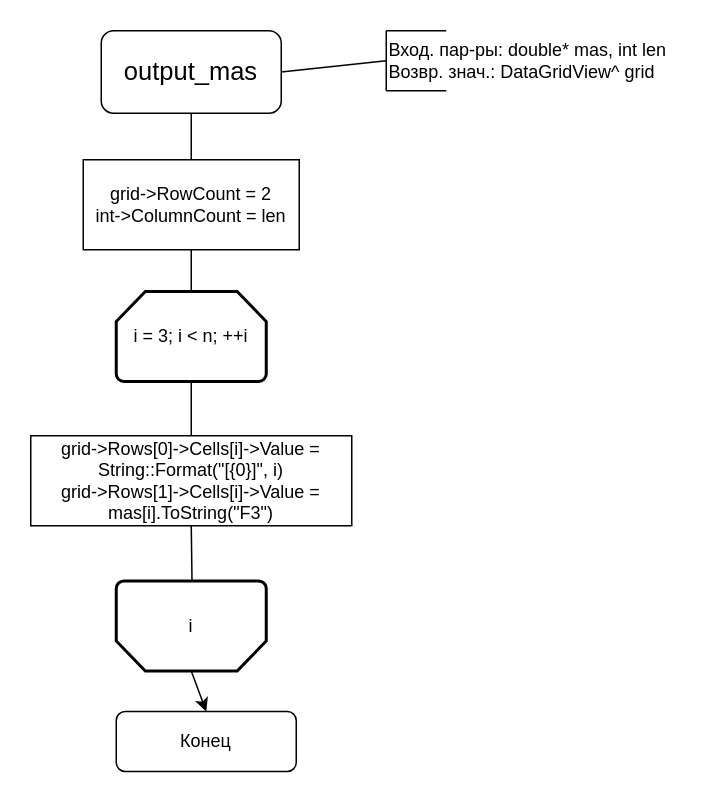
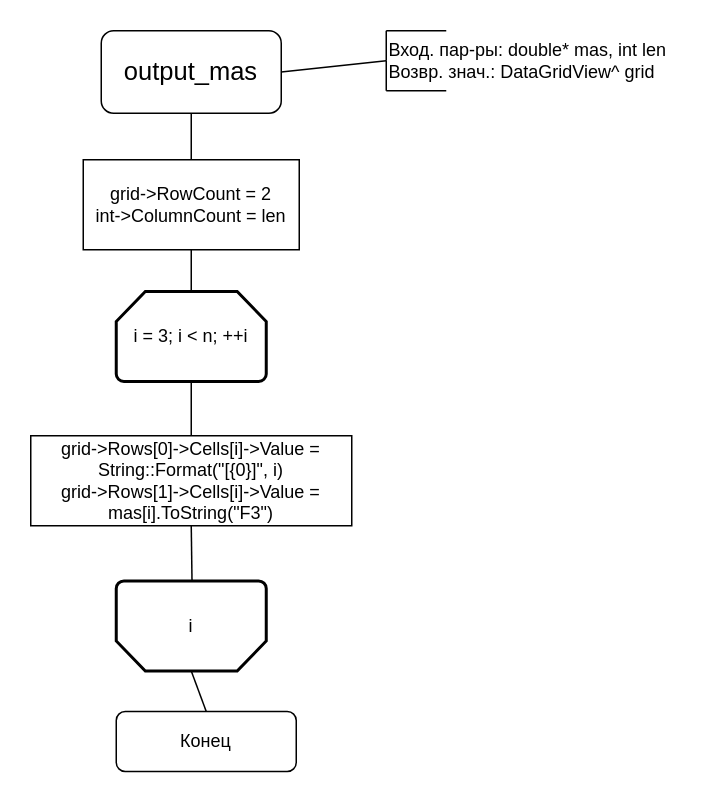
edge "i" -> "Конец": arrowhead classic -> none
